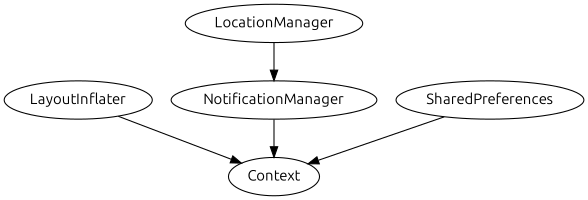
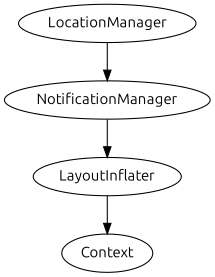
node "SharedPreferences": removed
edge "NotificationManager" -> "Context": now "NotificationManager" -> "LayoutInflater"
